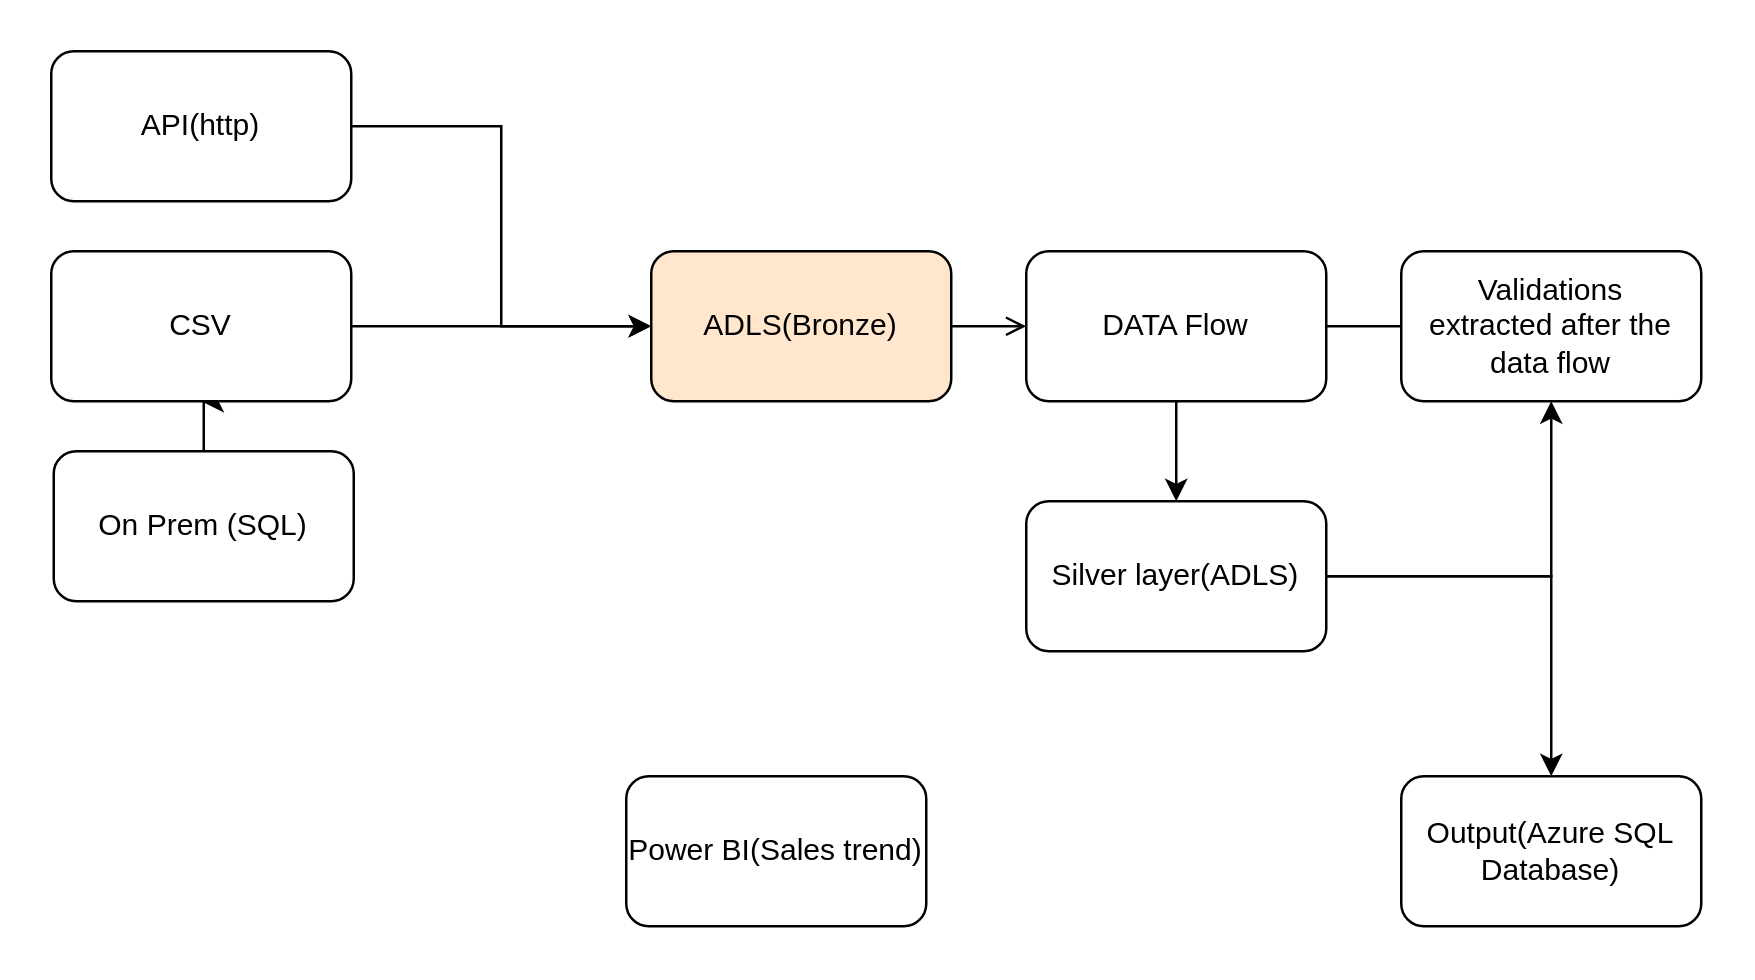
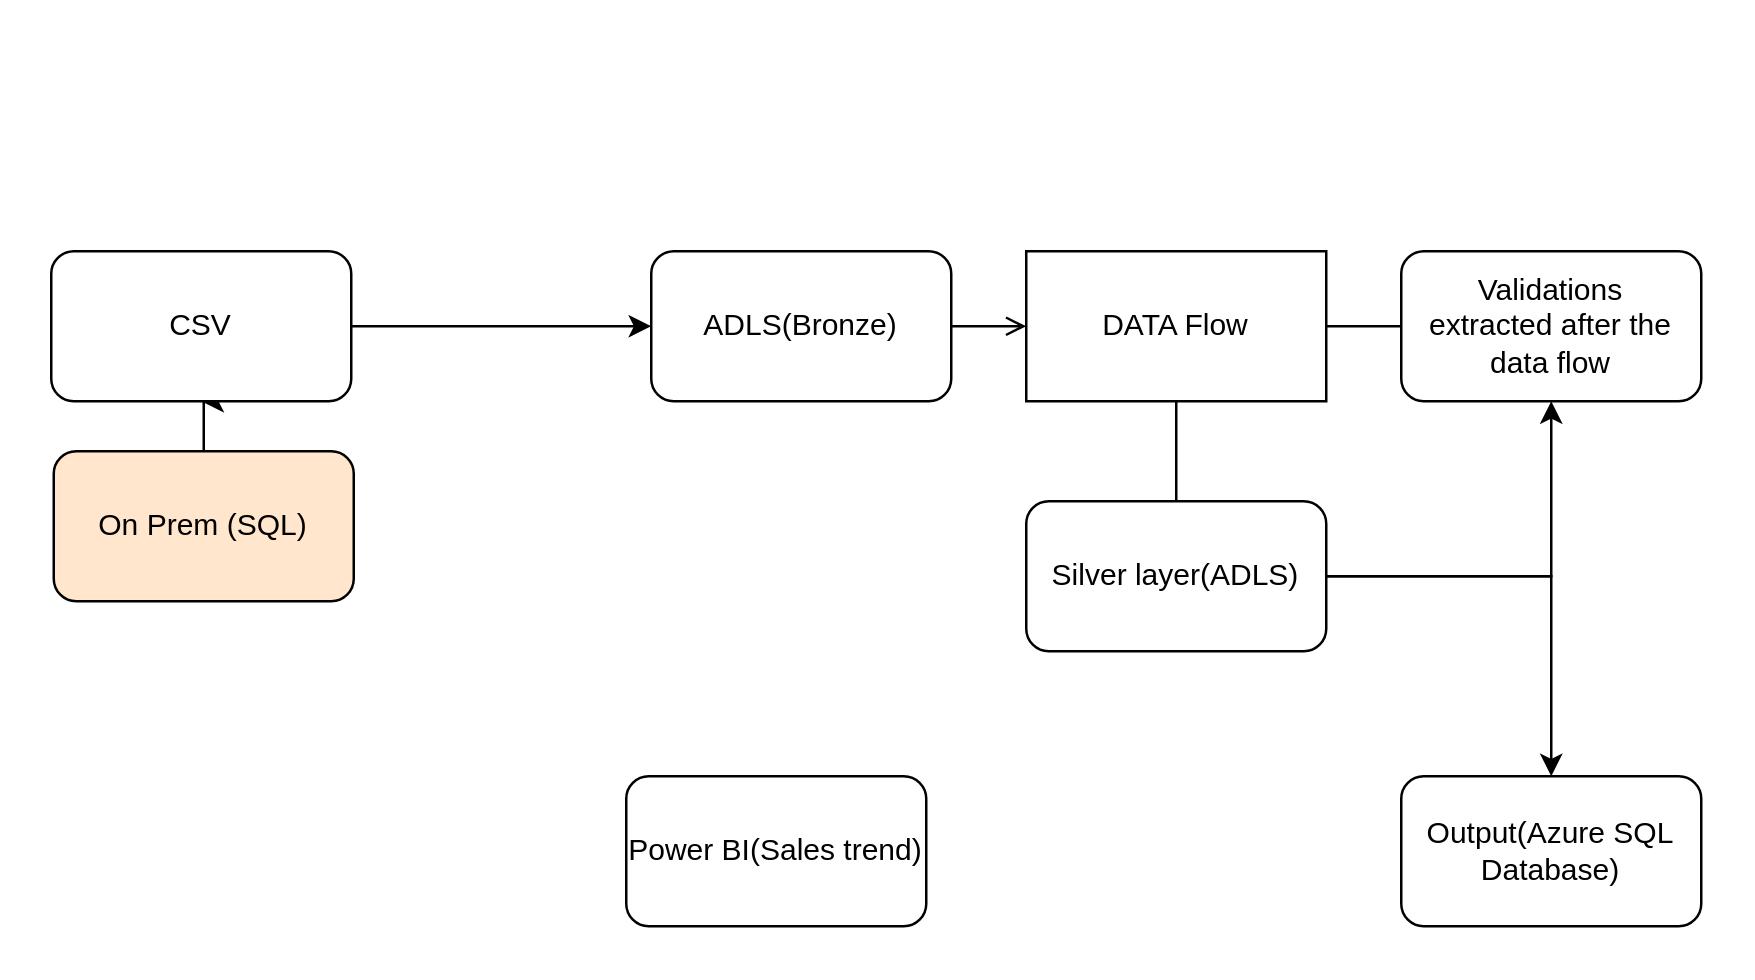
node "API(http)": removed
edge "API(http)" -> "ADLS(Bronze)": removed
node "ADLS(Bronze)": fillcolor #ffe6cc -> #ffffff
node "DATA Flow": shape rounded rectangle -> rectangle
edge "DATA Flow" -> "Silver layer(ADLS)": arrowhead classic -> none
node "On Prem (SQL)": fillcolor #ffffff -> #ffe6cc
